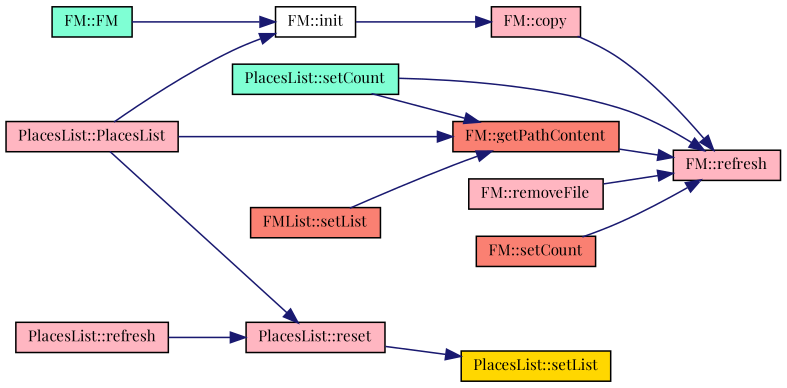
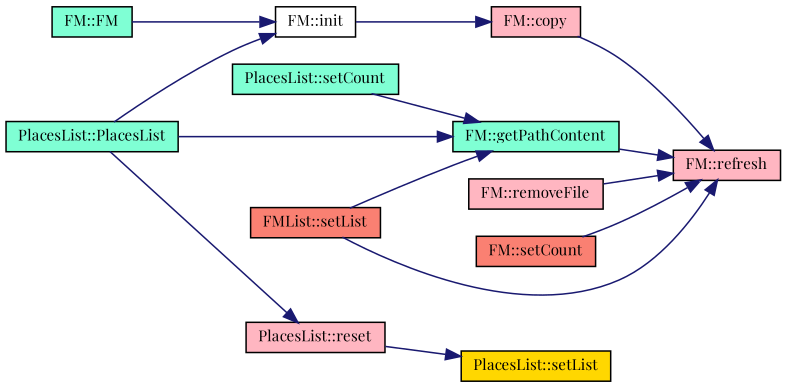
edge "PlacesList::setCount" -> "FM::refresh": now "FMList::setList" -> "FM::refresh"
node "PlacesList::PlacesList": fillcolor lightpink -> aquamarine
node "FM::getPathContent": fillcolor salmon -> aquamarine
node "PlacesList::refresh": removed
